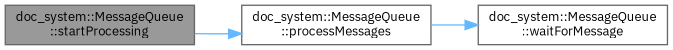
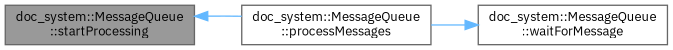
edge "doc_system::MessageQueue ::startProcessing" -> "doc_system::MessageQueue ::processMessages": reversed
